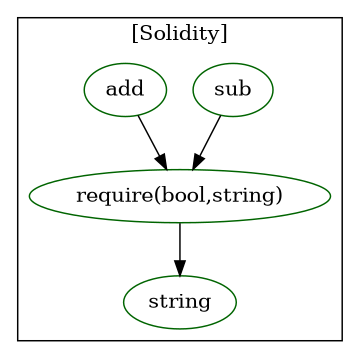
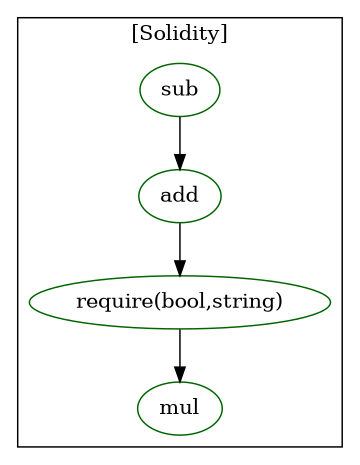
edge "sub" -> "require(bool,string)": now "sub" -> "add"
node "string": label "string" -> "mul"
